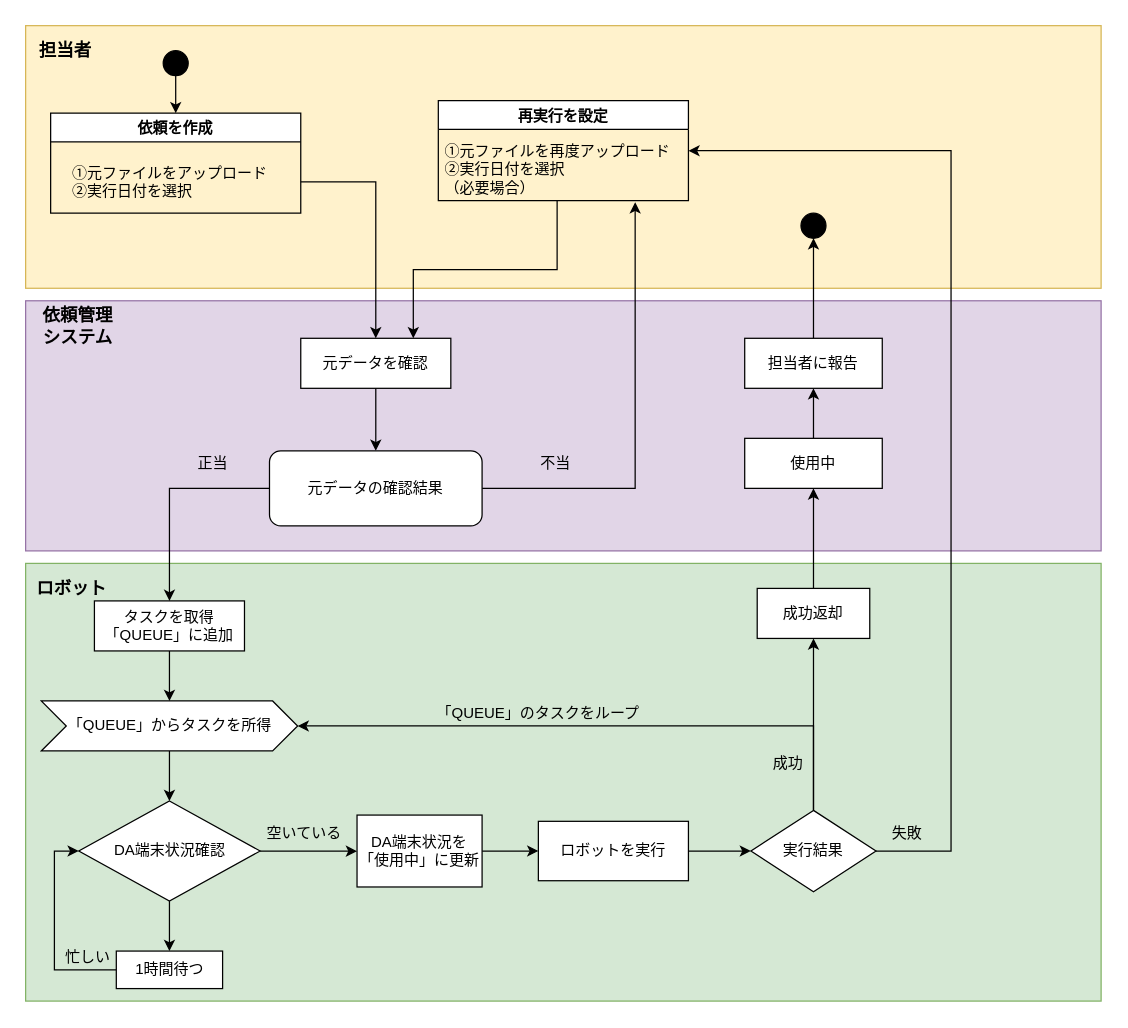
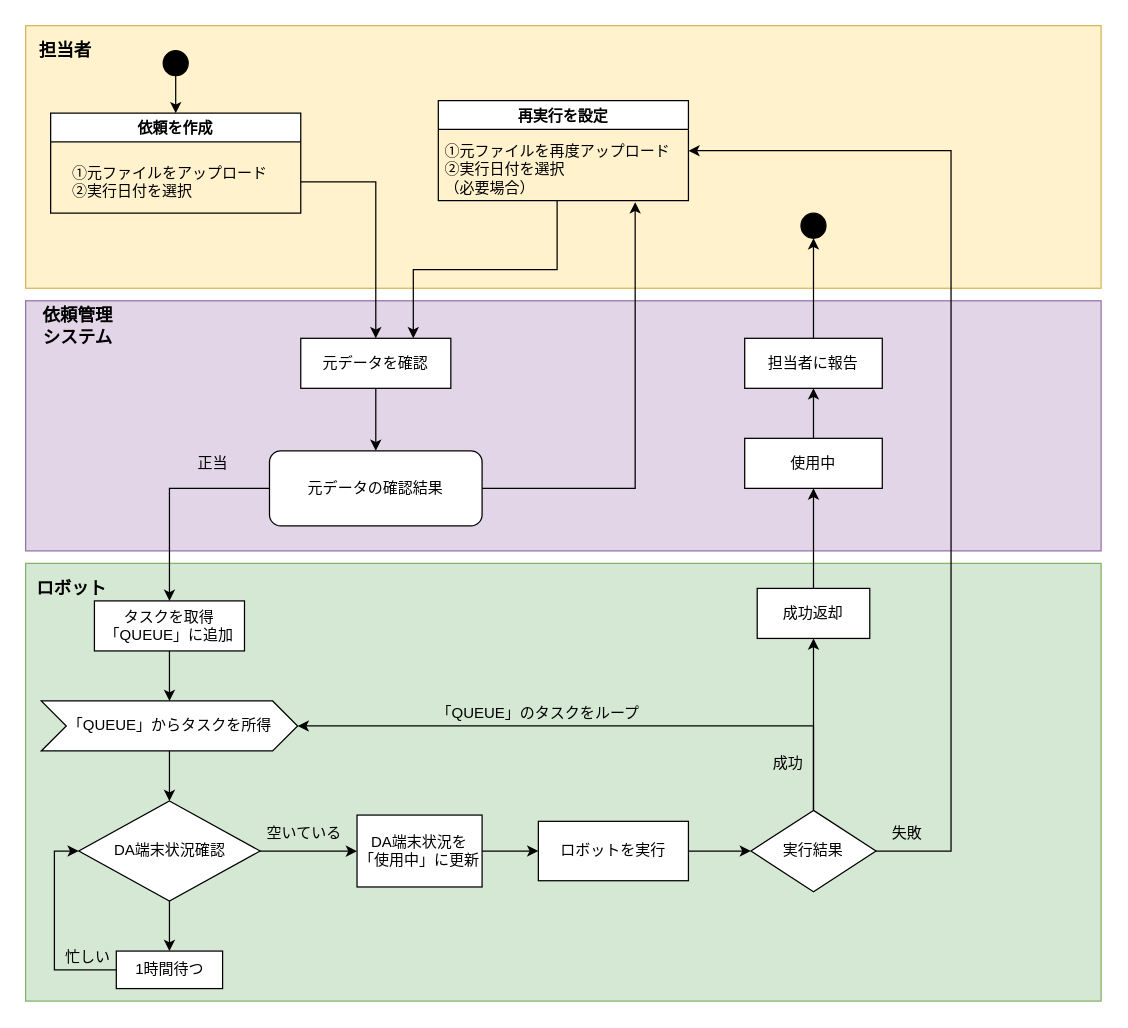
node "不当": removed
